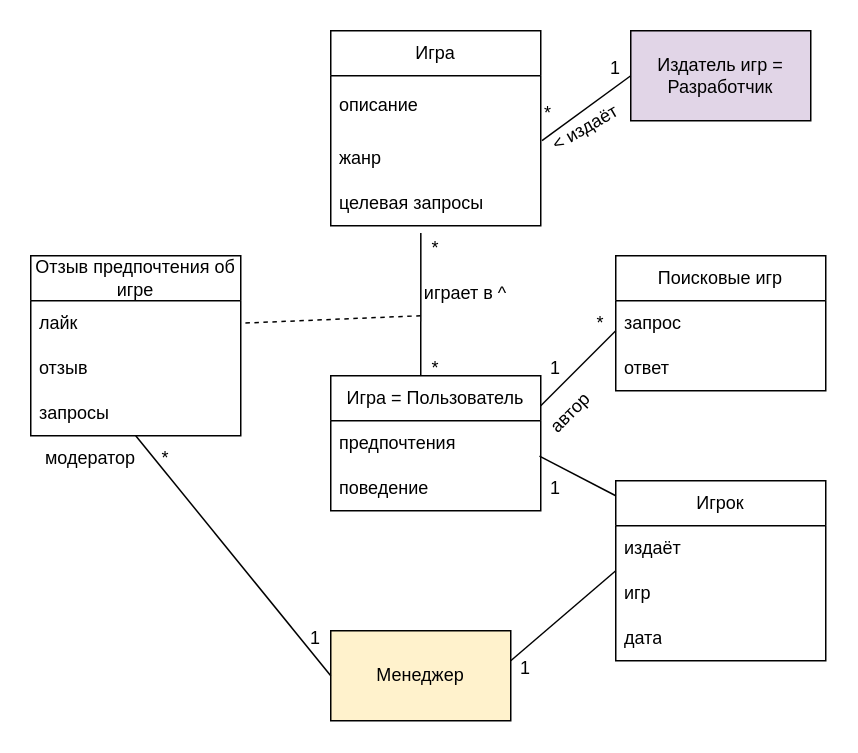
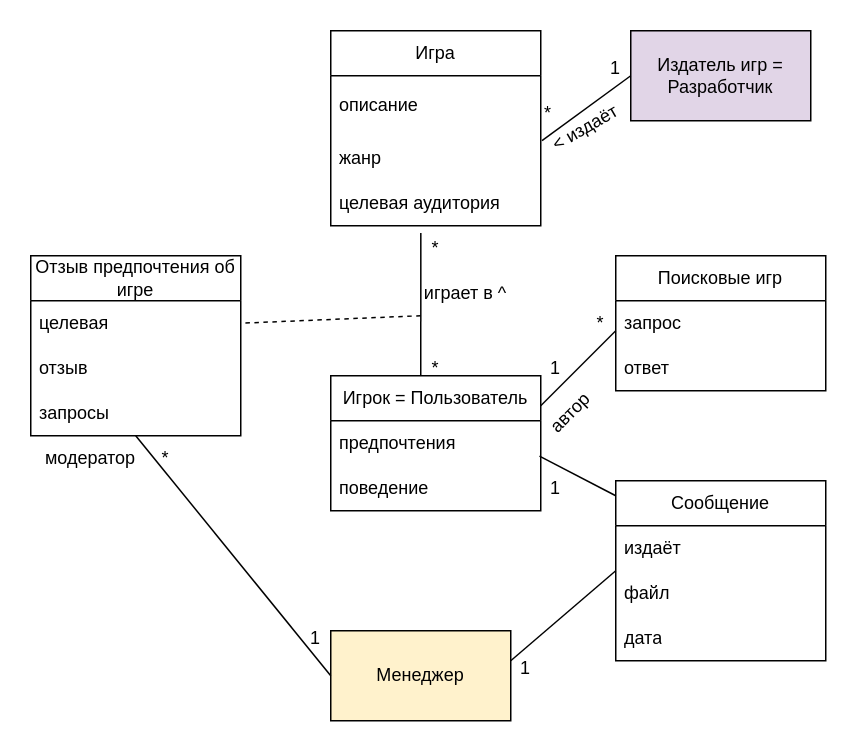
node "целевая запросы": label "целевая запросы" -> "целевая аудитория"
node "лайк": label "лайк" -> "целевая"
node "Игра = Пользователь": label "Игра = Пользователь" -> "Игрок = Пользователь"
node "Игрок": label "Игрок" -> "Сообщение"
node "игр": label "игр" -> "файл"
